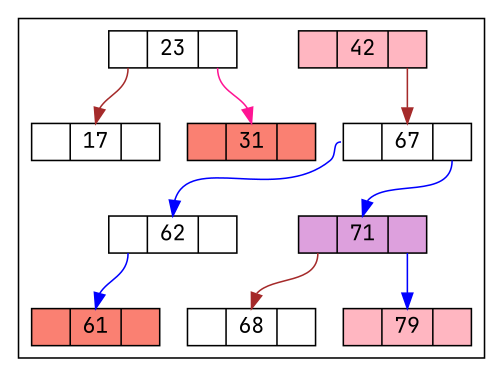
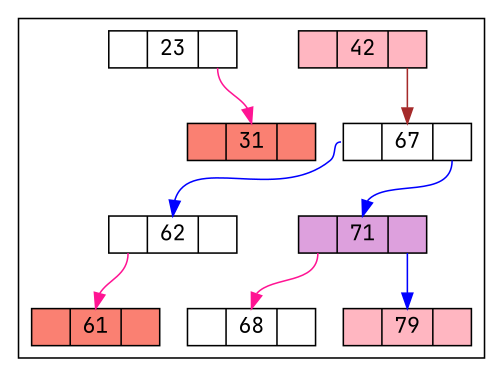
node "17": removed
edge "62" -> "61": color blue -> deeppink
edge "71" -> "68": color brown -> deeppink
